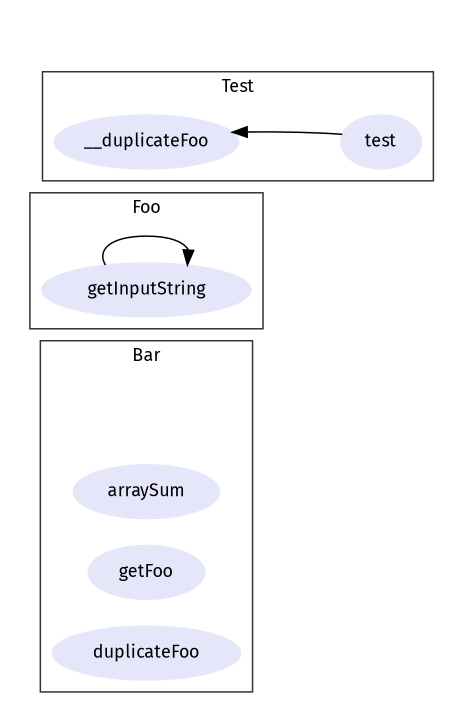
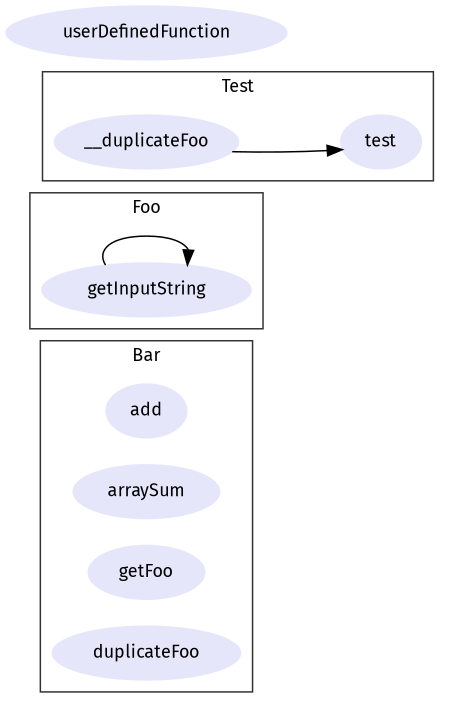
node "userDefinedFunction": added
edge "test" -> "__duplicateFoo": reversed
node "add": added
